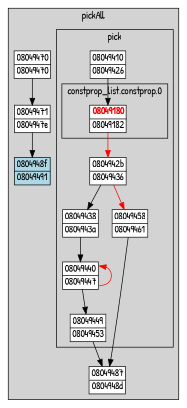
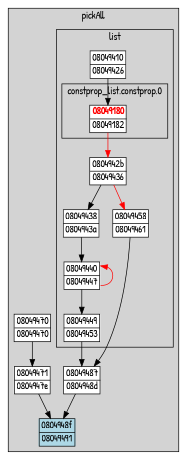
cluster "pick": label "pick" -> "list"
edge "08049487" -> "0804948f": added
